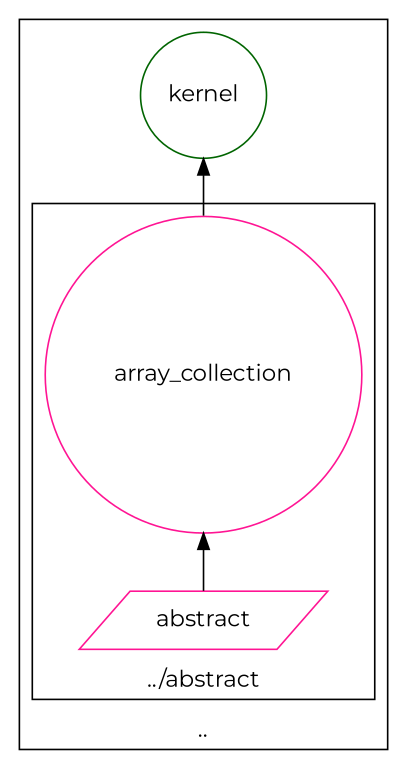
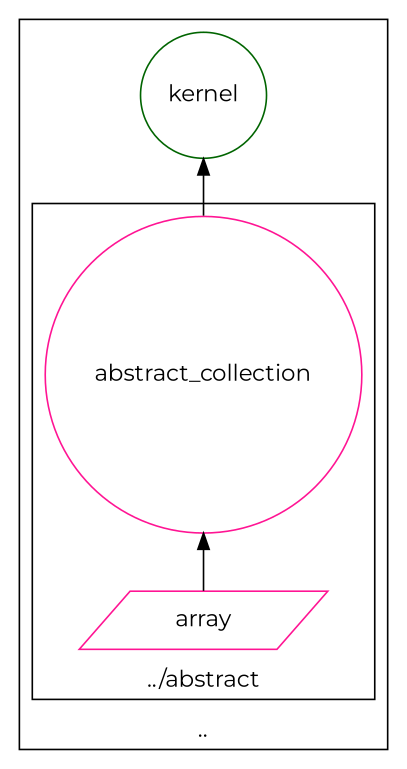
node "array_collection": label "array_collection" -> "abstract_collection"
node "abstract": label "abstract" -> "array"
